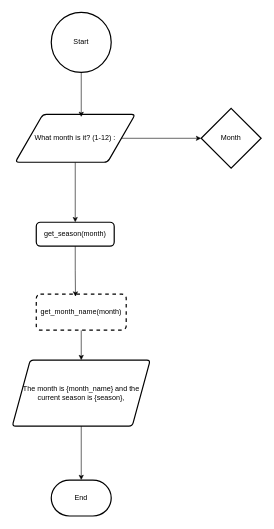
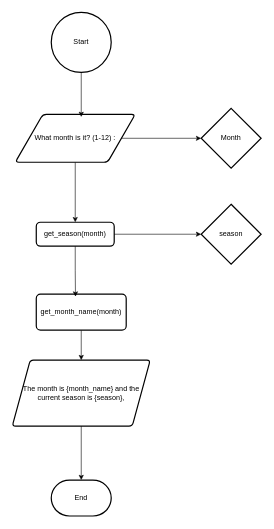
edge "get_season(month)" -> "season": added
node "season": added
node "get_month_name(month)": style dashed -> solid
